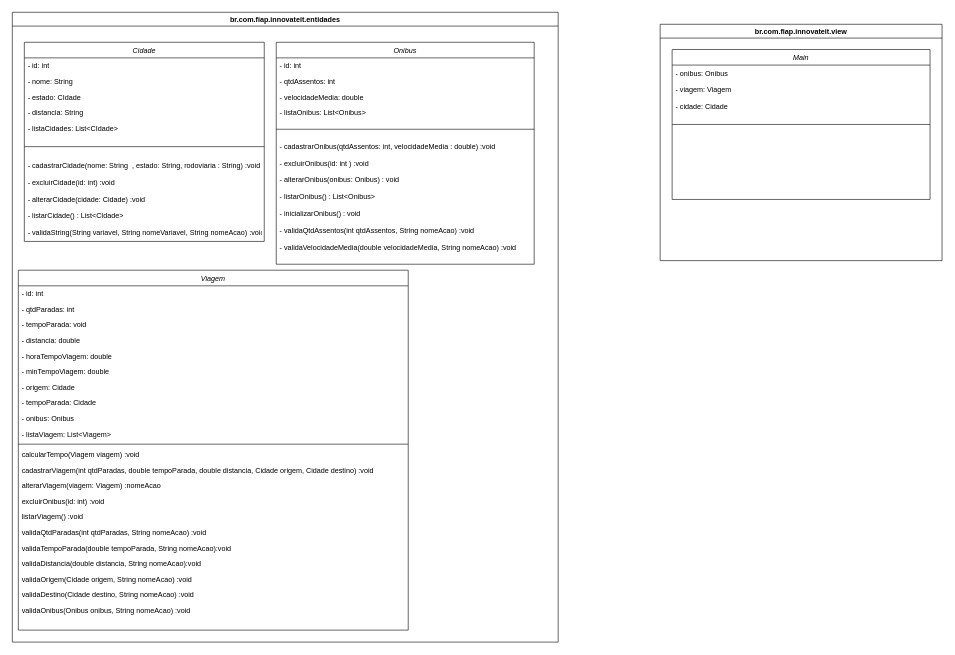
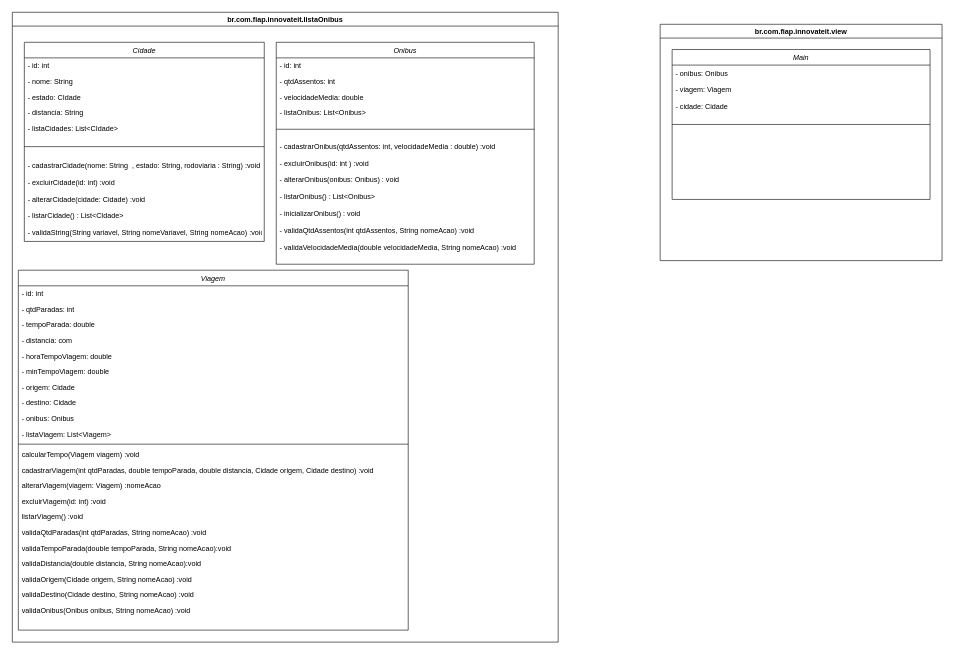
node "br.com.fiap.innovateit.entidades": label "br.com.fiap.innovateit.entidades" -> "br.com.fiap.innovateit.listaOnibus"
node "- tempoParada: void": label "- tempoParada: void" -> "- tempoParada: double"
node "- distancia: double": label "- distancia: double" -> "- distancia: com"
node "- tempoParada: Cidade": label "- tempoParada: Cidade" -> "- destino: Cidade"
node "excluirOnibus(id: int) :void": label "excluirOnibus(id: int) :void" -> "excluirViagem(id: int) :void"
